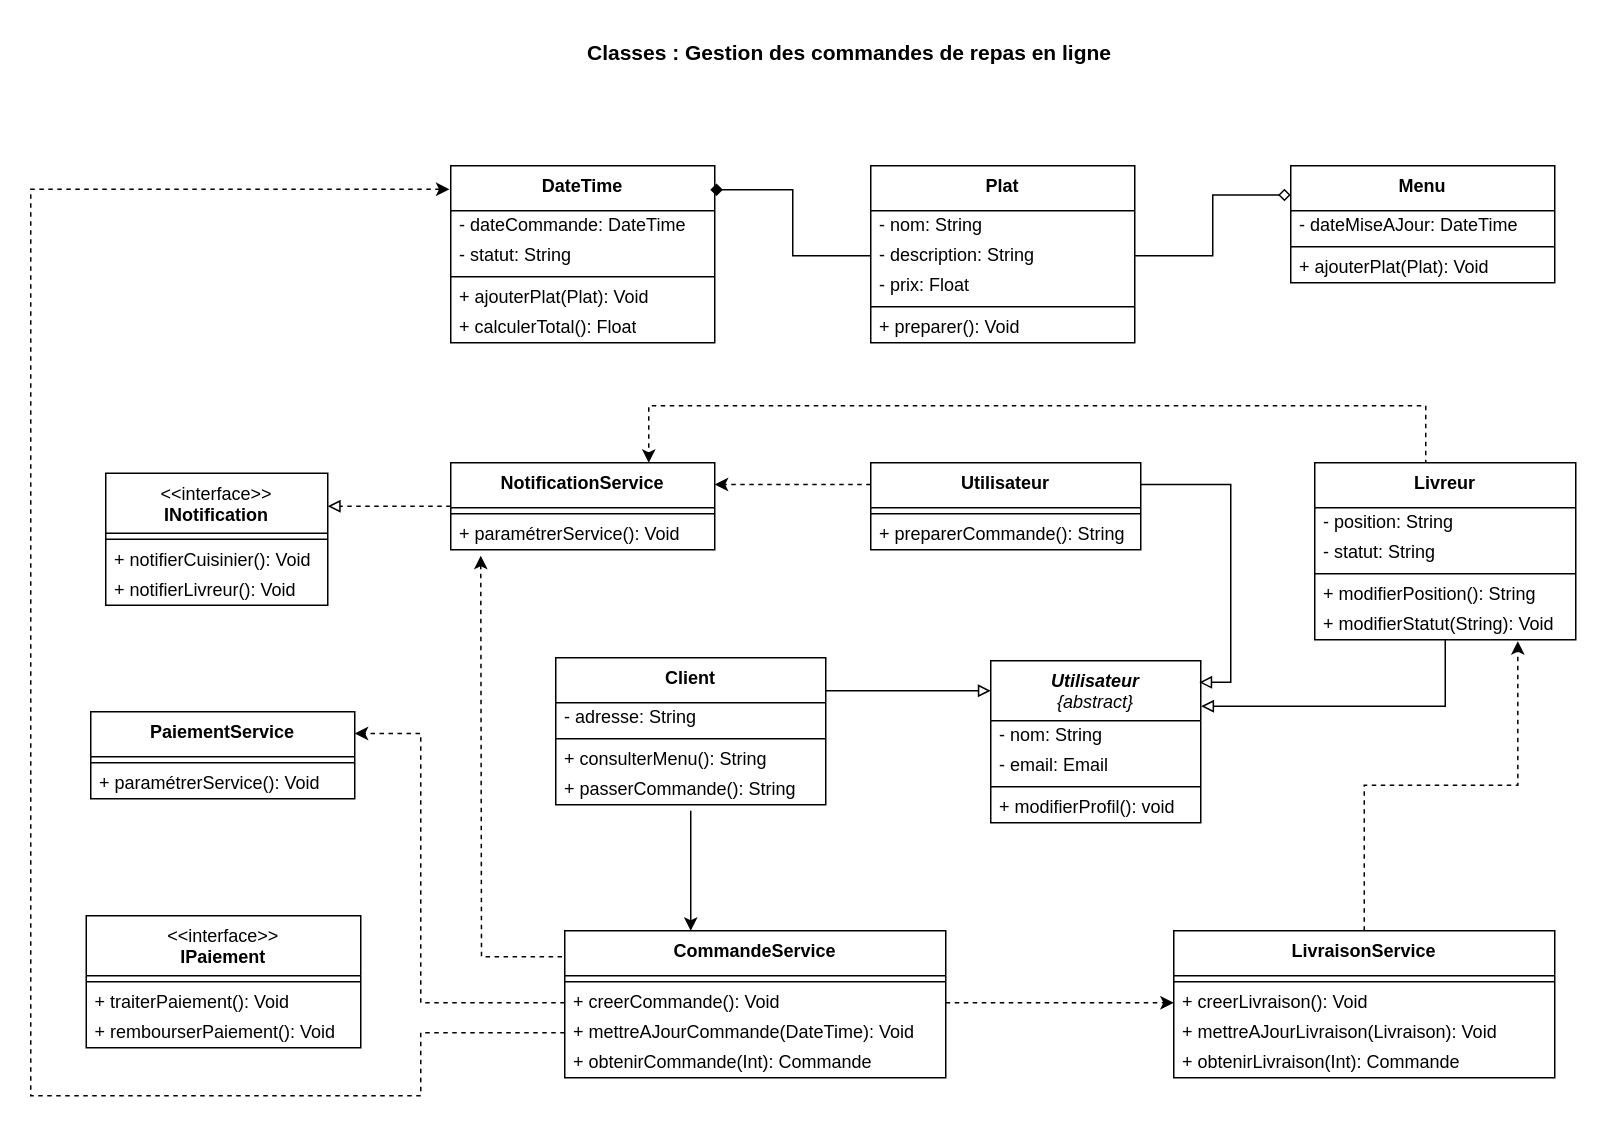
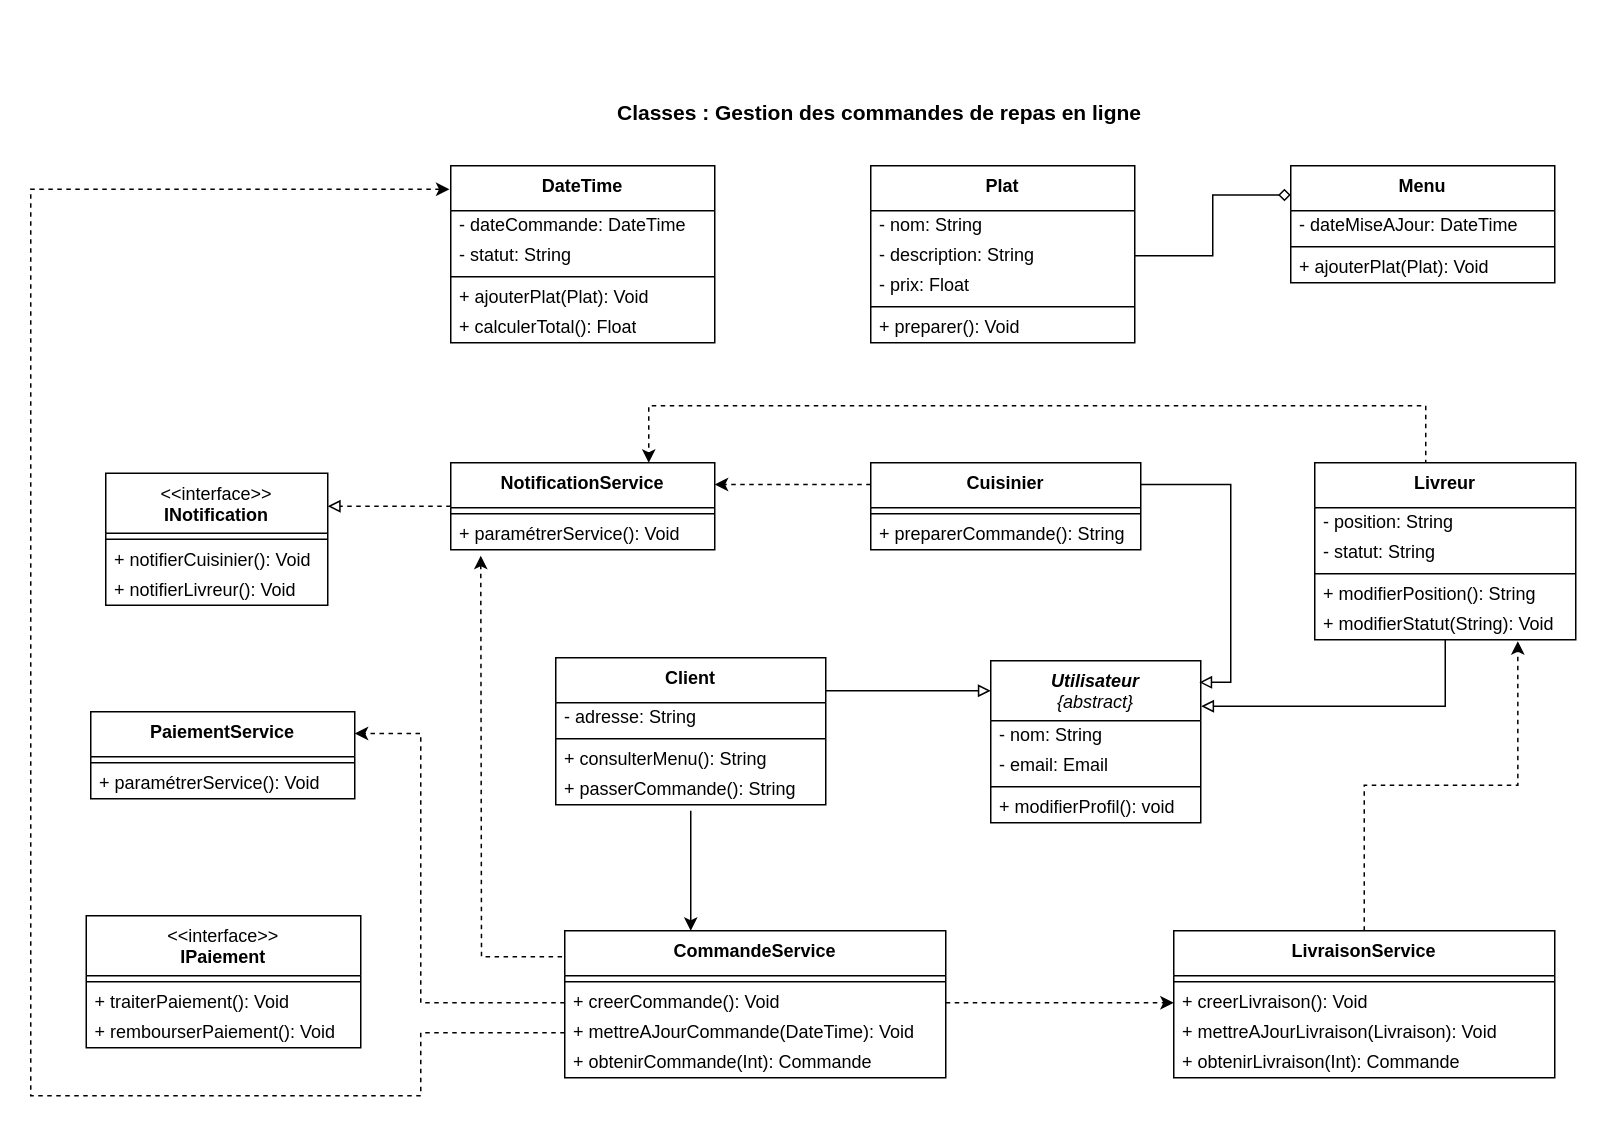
node "Classes : Gestion des commandes de repas en ligne": moved (850, 53) -> (880, 113)
edge "- description: String" -> "DateTime": removed
node "Utilisateur": label "Utilisateur" -> "Cuisinier"
